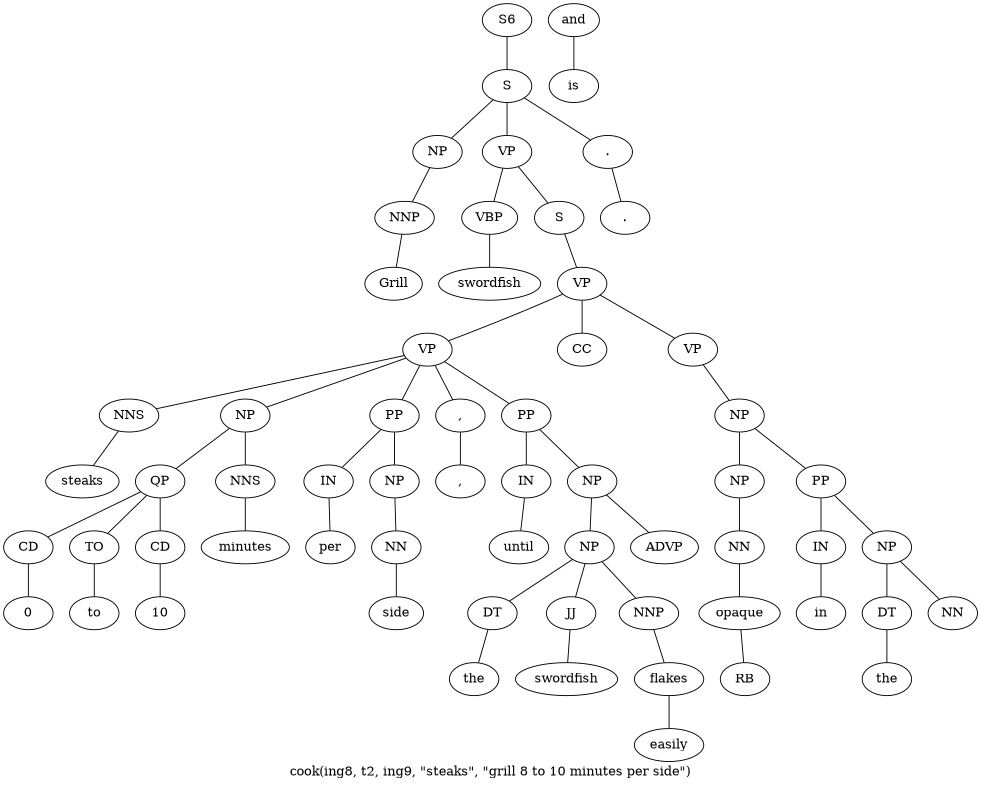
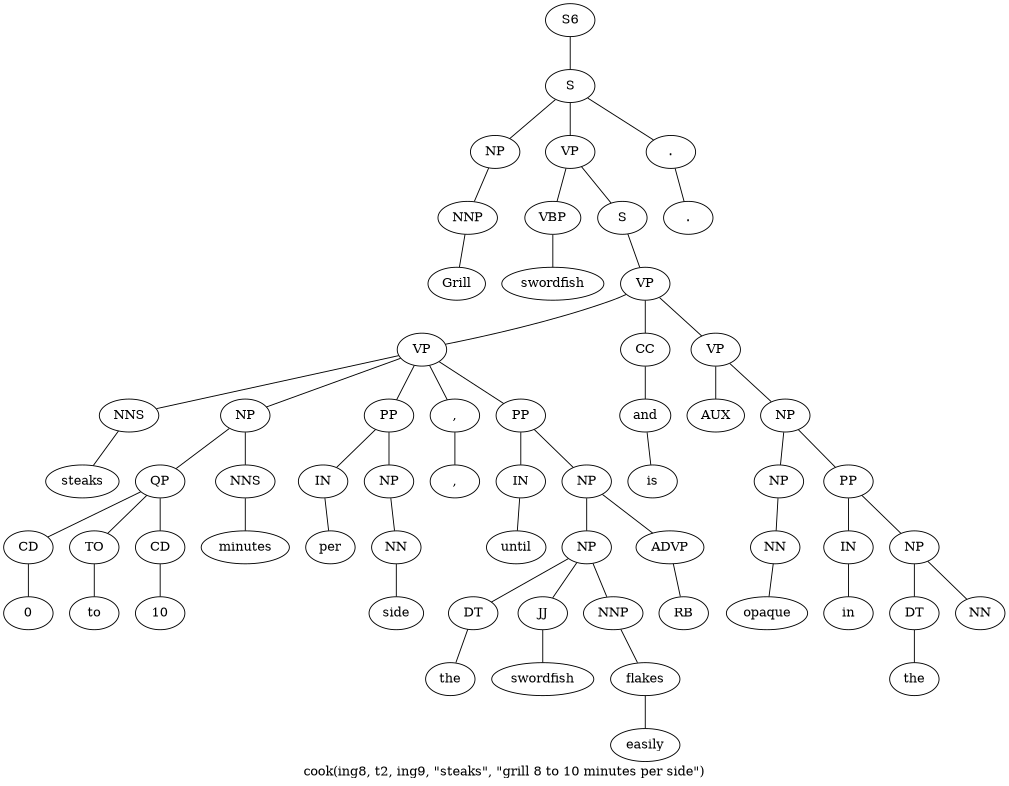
edge "CC" -- "and": added
node "AUX": added
edge "opaque" -- "RB": now "ADVP" -- "RB"
